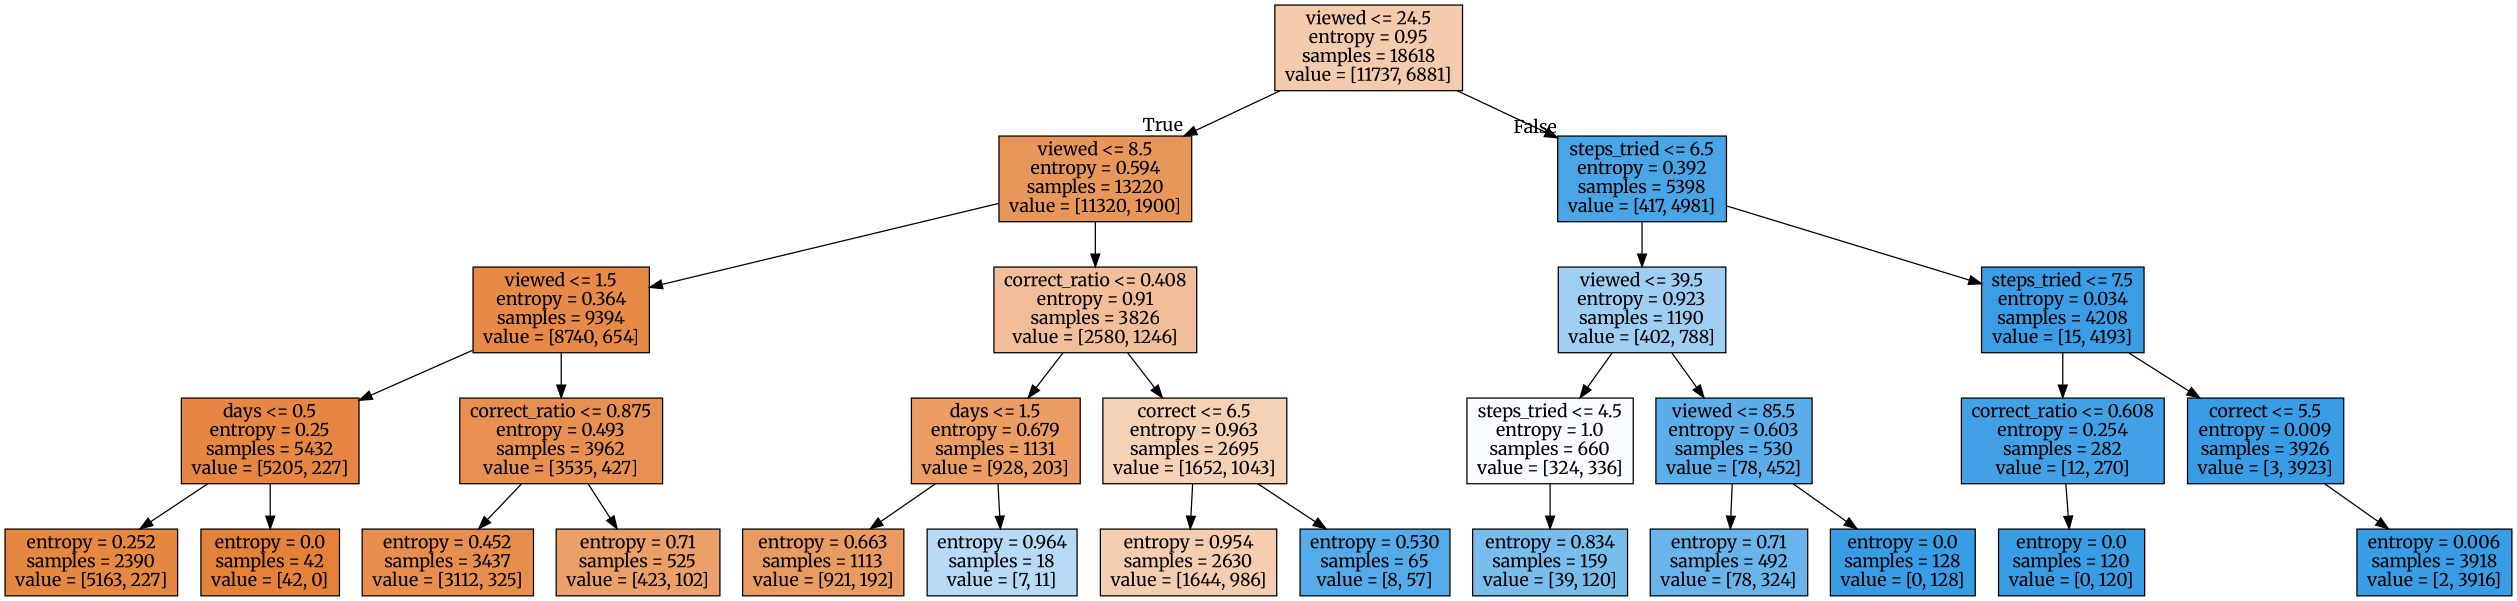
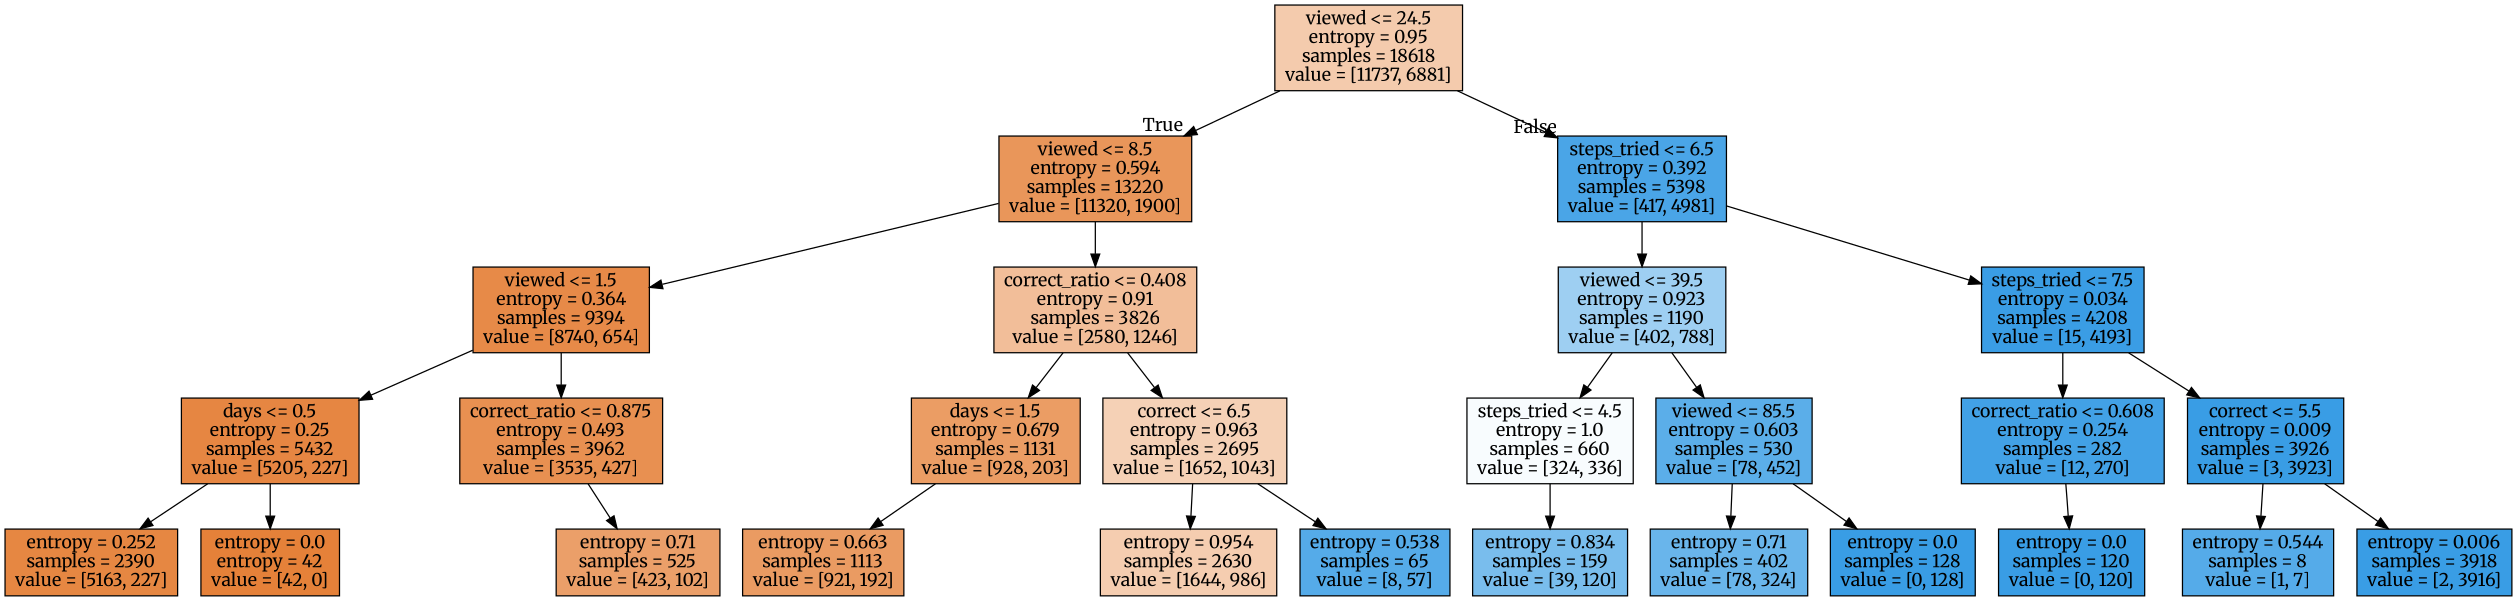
node "entropy = 0.0 samples = 42 value = [42, 0]": label "entropy = 0.0 samples = 42 value = [42, 0]" -> "entropy = 0.0 entropy = 42 value = [42, 0]"
node "entropy = 0.452 samples = 3437 value = [3112, 325]": removed
node "entropy = 0.964 samples = 18 value = [7, 11]": removed
node "entropy = 0.530 samples = 65 value = [8, 57]": label "entropy = 0.530 samples = 65 value = [8, 57]" -> "entropy = 0.538 samples = 65 value = [8, 57]"
node "entropy = 0.71 samples = 492 value = [78, 324]": label "entropy = 0.71 samples = 492 value = [78, 324]" -> "entropy = 0.71 samples = 402 value = [78, 324]"
node "entropy = 0.544 samples = 8 value = [1, 7]": added
